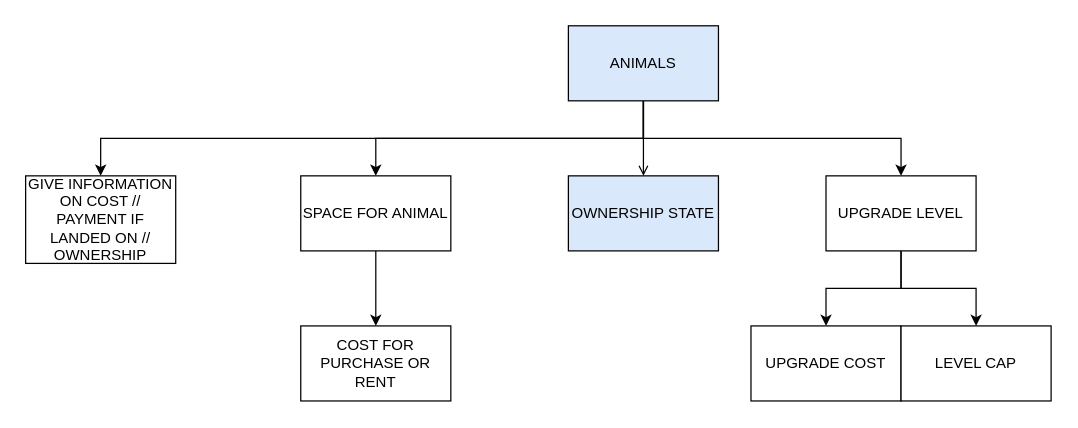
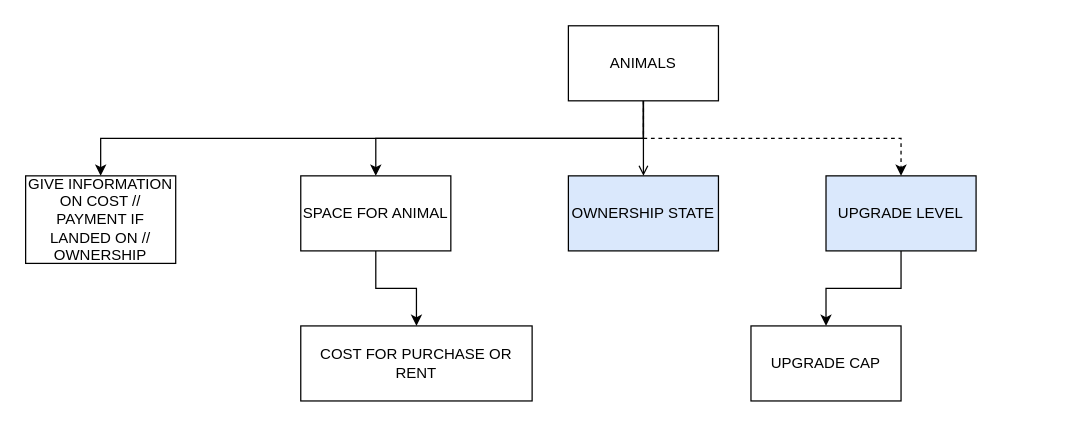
node "ANIMALS": fillcolor #dae8fc -> #ffffff
edge "ANIMALS" -> "UPGRADE LEVEL": style solid -> dashed
node "UPGRADE LEVEL": fillcolor #ffffff -> #dae8fc
edge "UPGRADE LEVEL" -> "LEVEL CAP": removed
node "COST FOR PURCHASE OR RENT": size 150x75 -> 231x75
node "UPGRADE COST": label "UPGRADE COST" -> "UPGRADE CAP"
node "LEVEL CAP": removed
